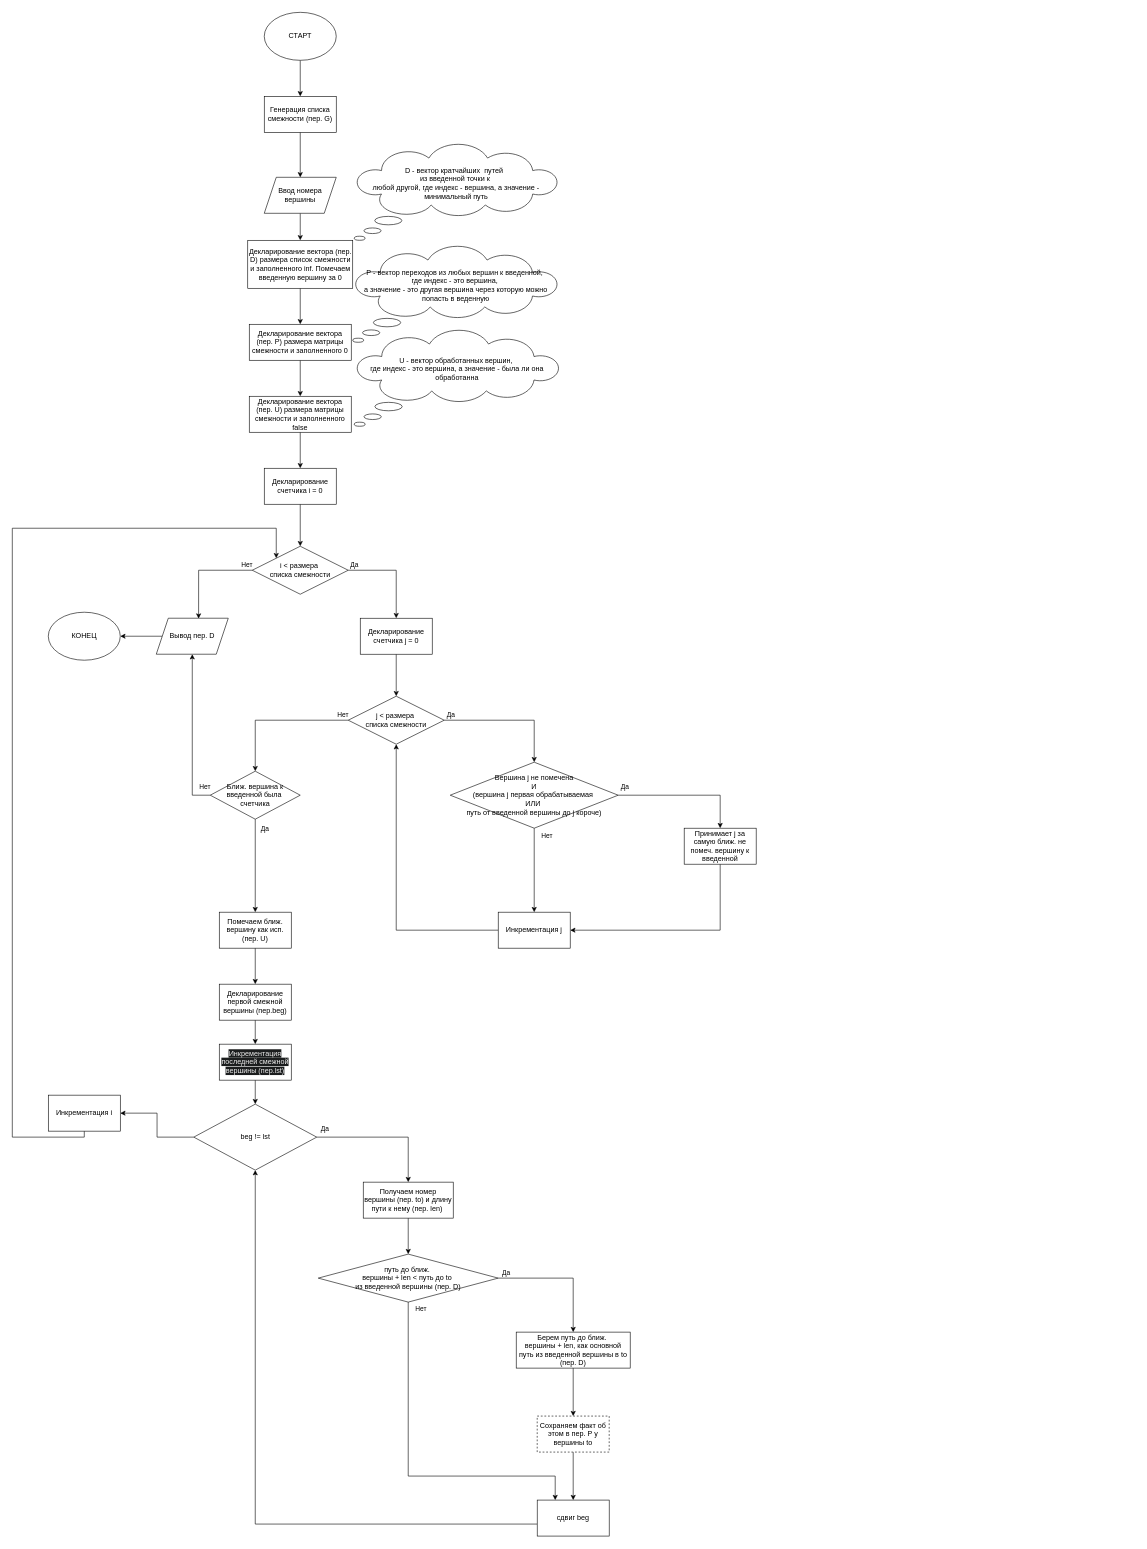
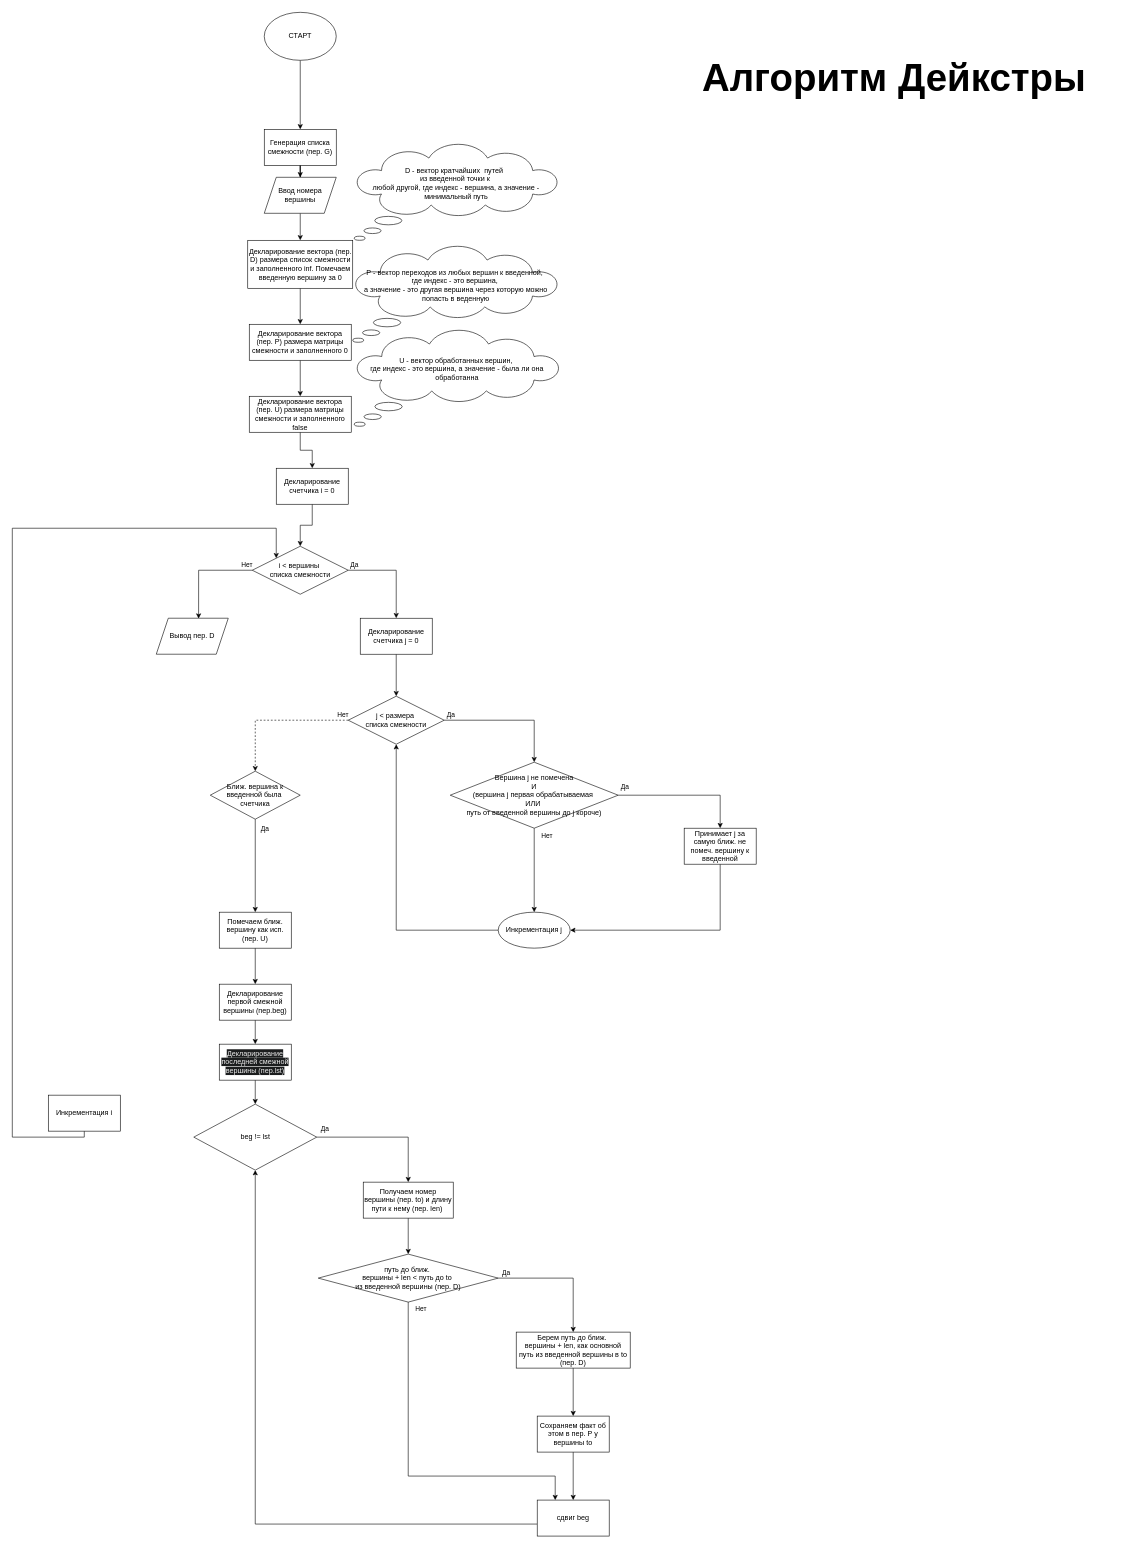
node "Алгоритм Дейкстры": added
node "Генерация списка смежности (пер. G)": moved (300, 114) -> (300, 147)
node "Декларирование счетчика i = 0": moved (300, 486) -> (312, 486)
node "i < размера списка смежности": label "i < размера списка смежности" -> "i < вершины списка смежности"
node "КОНЕЦ": removed
edge "Вывод пер. D" -> "КОНЕЦ": removed
edge "j < размера списка смежности" -> "Ближ. вершина к введенной была cчетчика": style solid -> dashed
edge "Ближ. вершина к введенной была cчетчика" -> "Вывод пер. D": removed, label "Нет"
node "Инкрементация j": shape rectangle -> ellipse
node "Инкрементация последней смежной вершины (пер.lst)": label "Инкрементация последней смежной вершины (пер.lst)" -> "Декларирование последней смежной вершины (пер.lst)"
edge "beg != lst" -> "Инкрементация i": removed
node "Сохраняем факт об этом в пер. P у вершины to": style dashed -> solid
